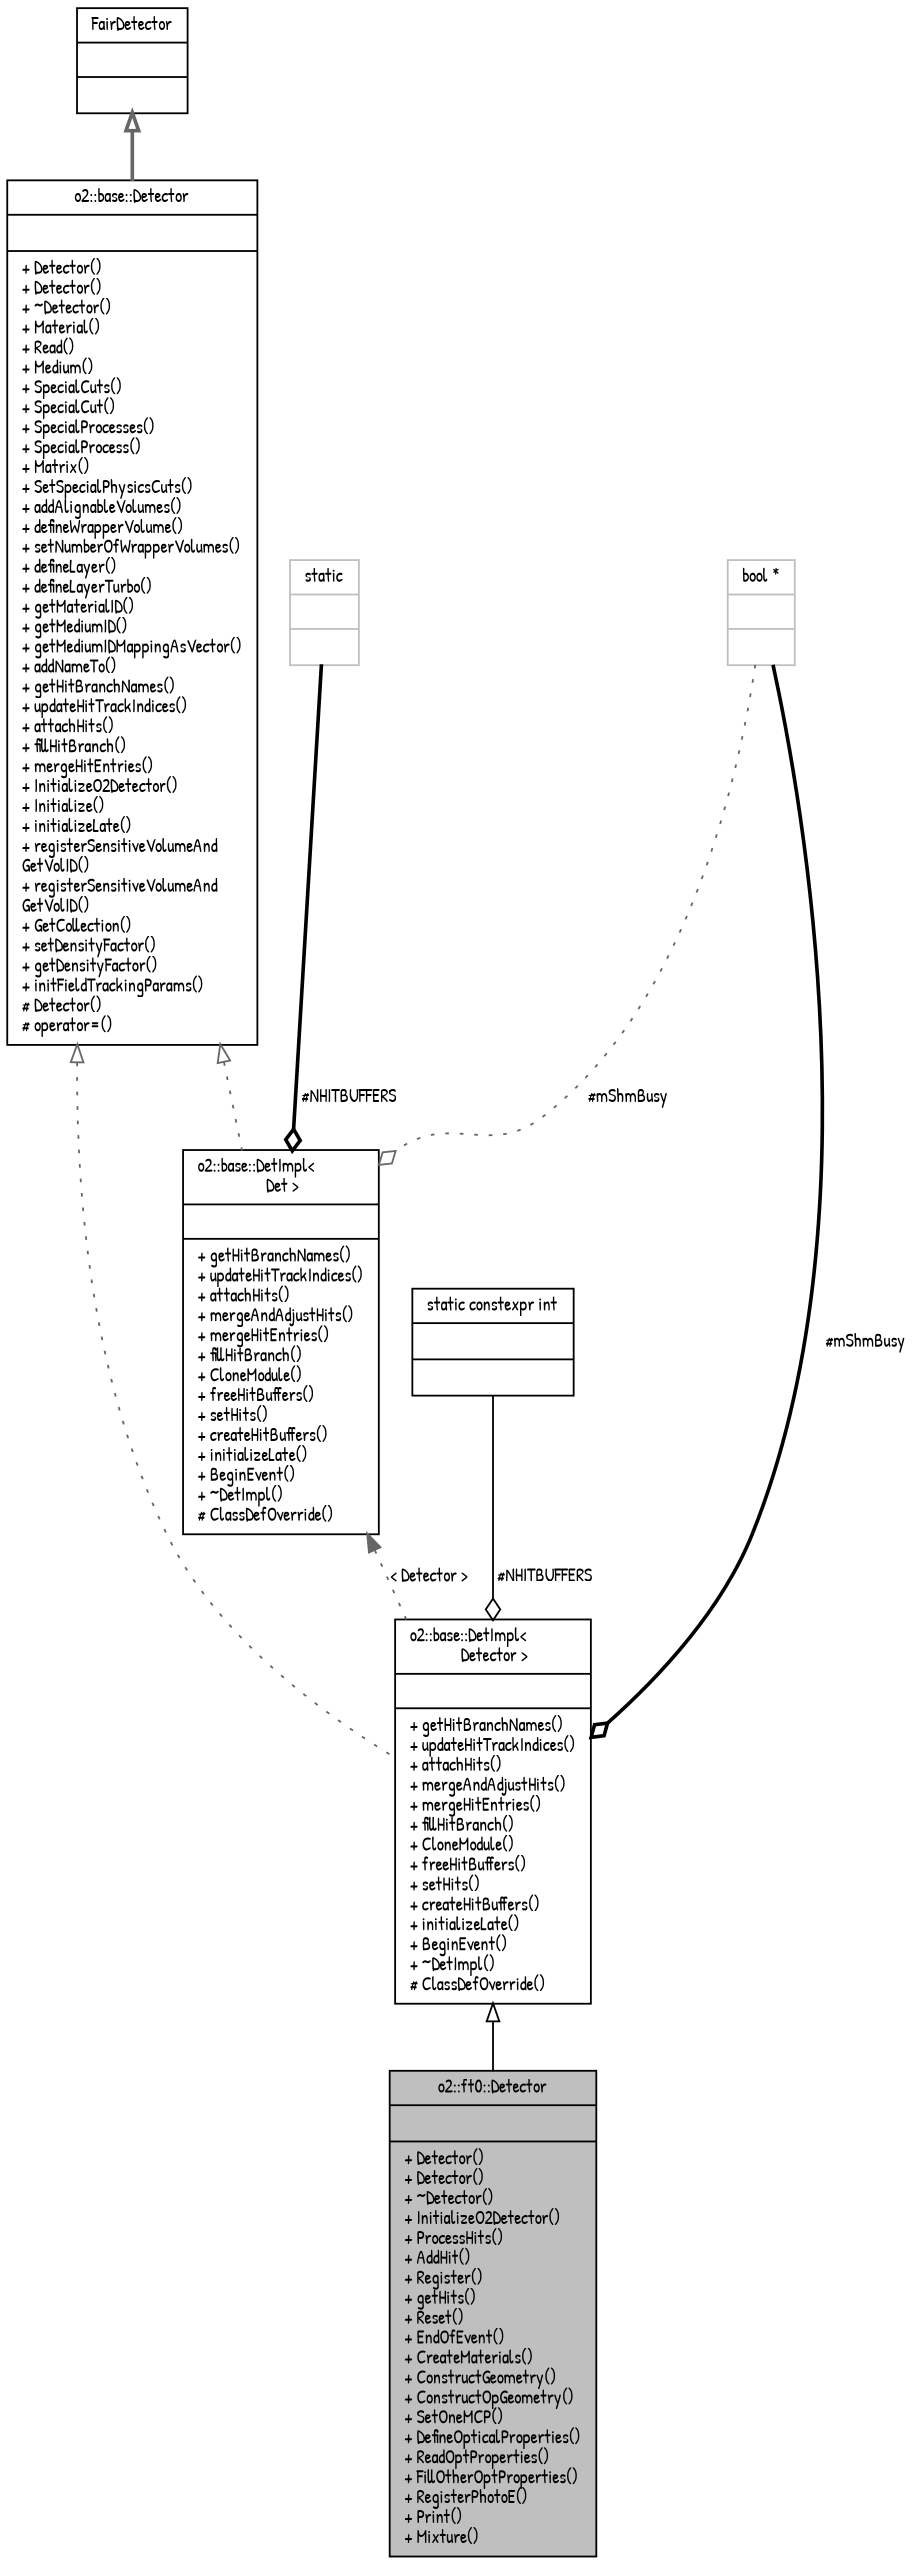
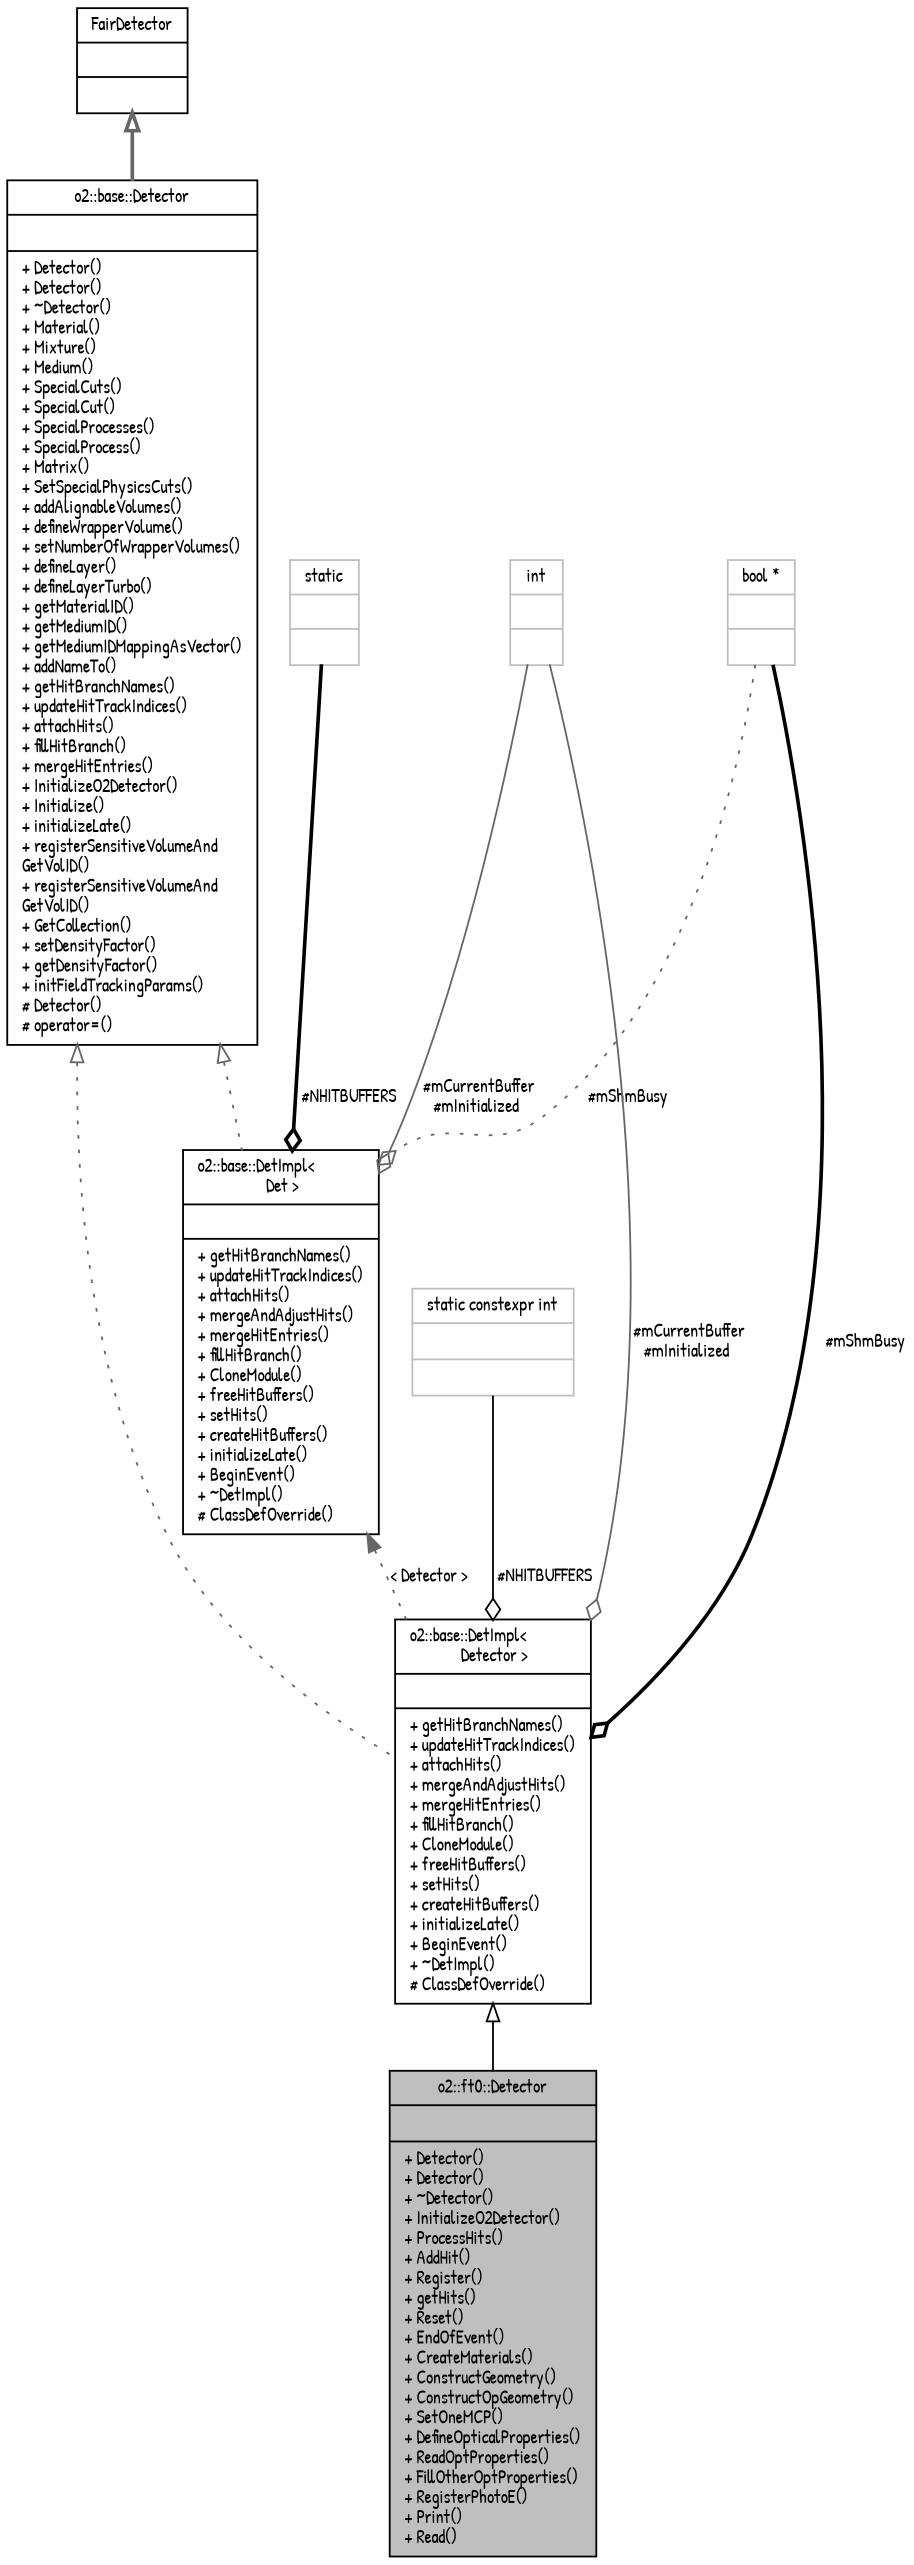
node "o2::base::Detector": text "+ Read()" -> "+ Mixture()"
node "int": added
node "static constexpr int": color black -> grey75
node "o2::ft0::Detector": text "+ Mixture()" -> "+ Read()"
